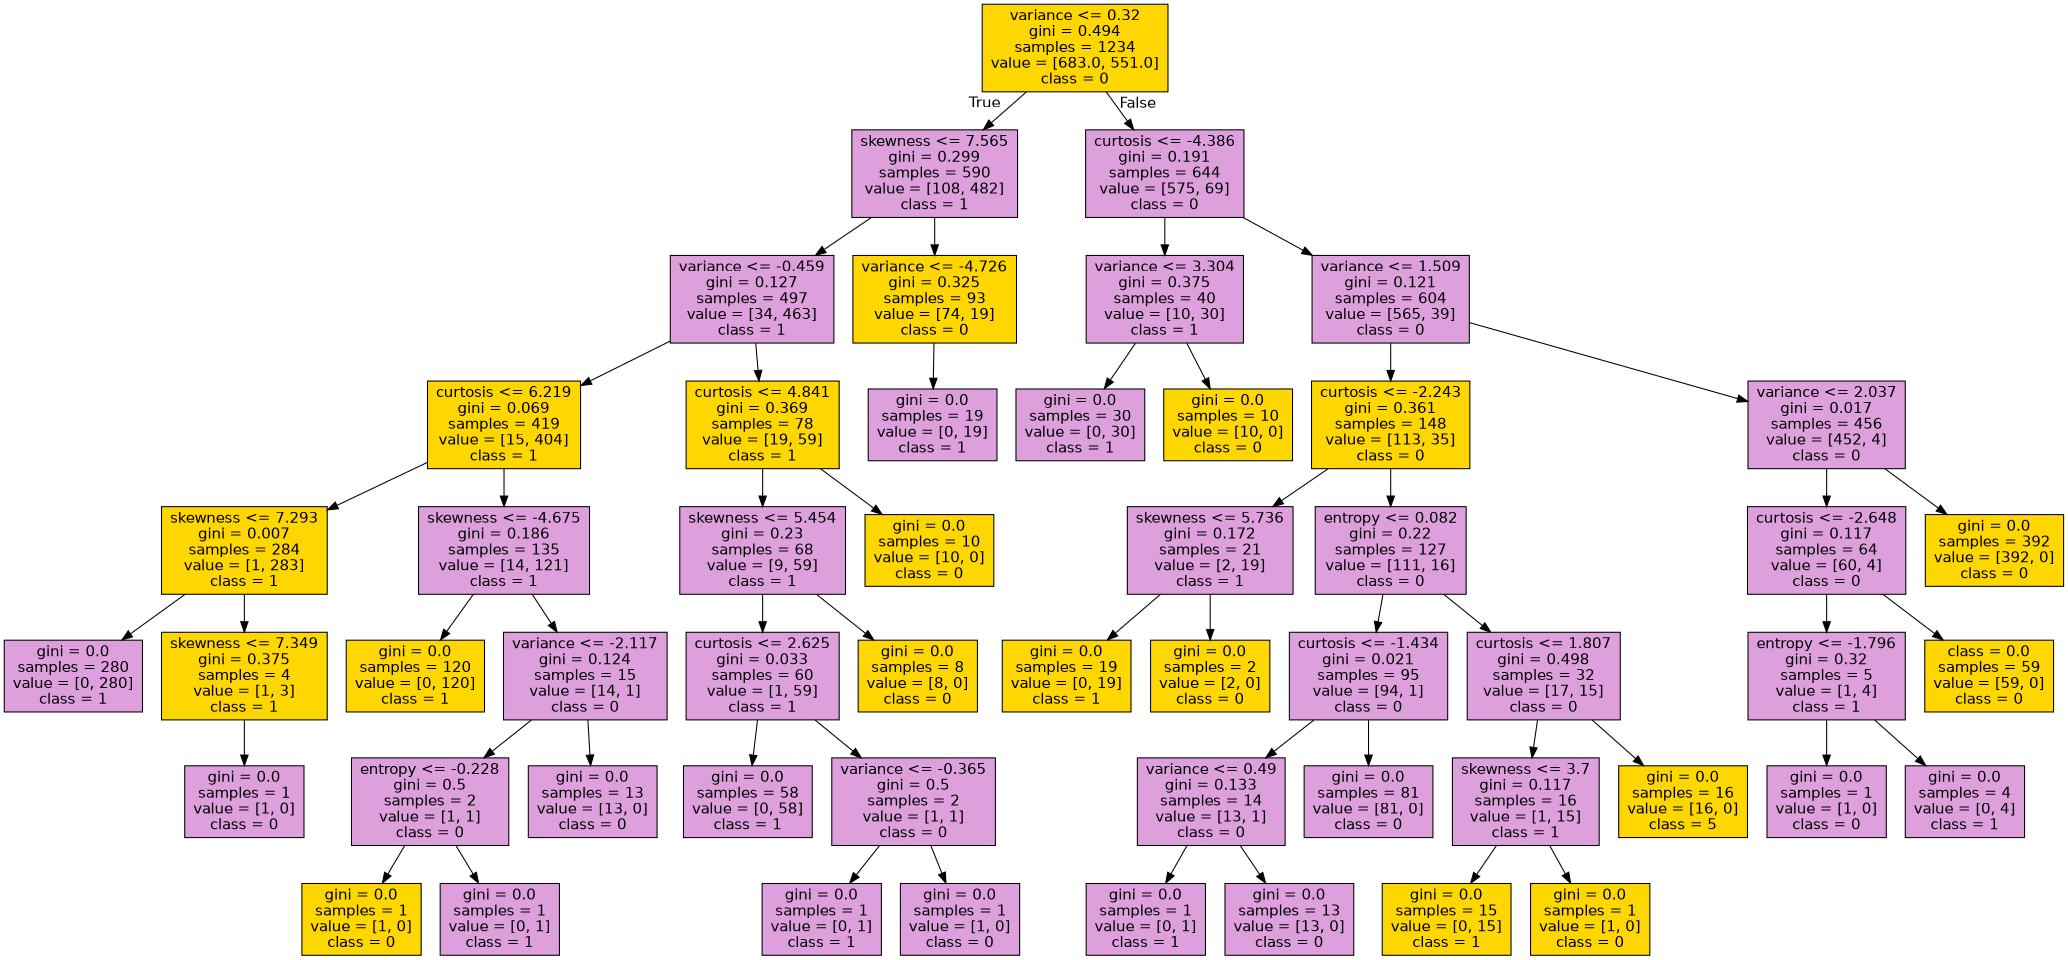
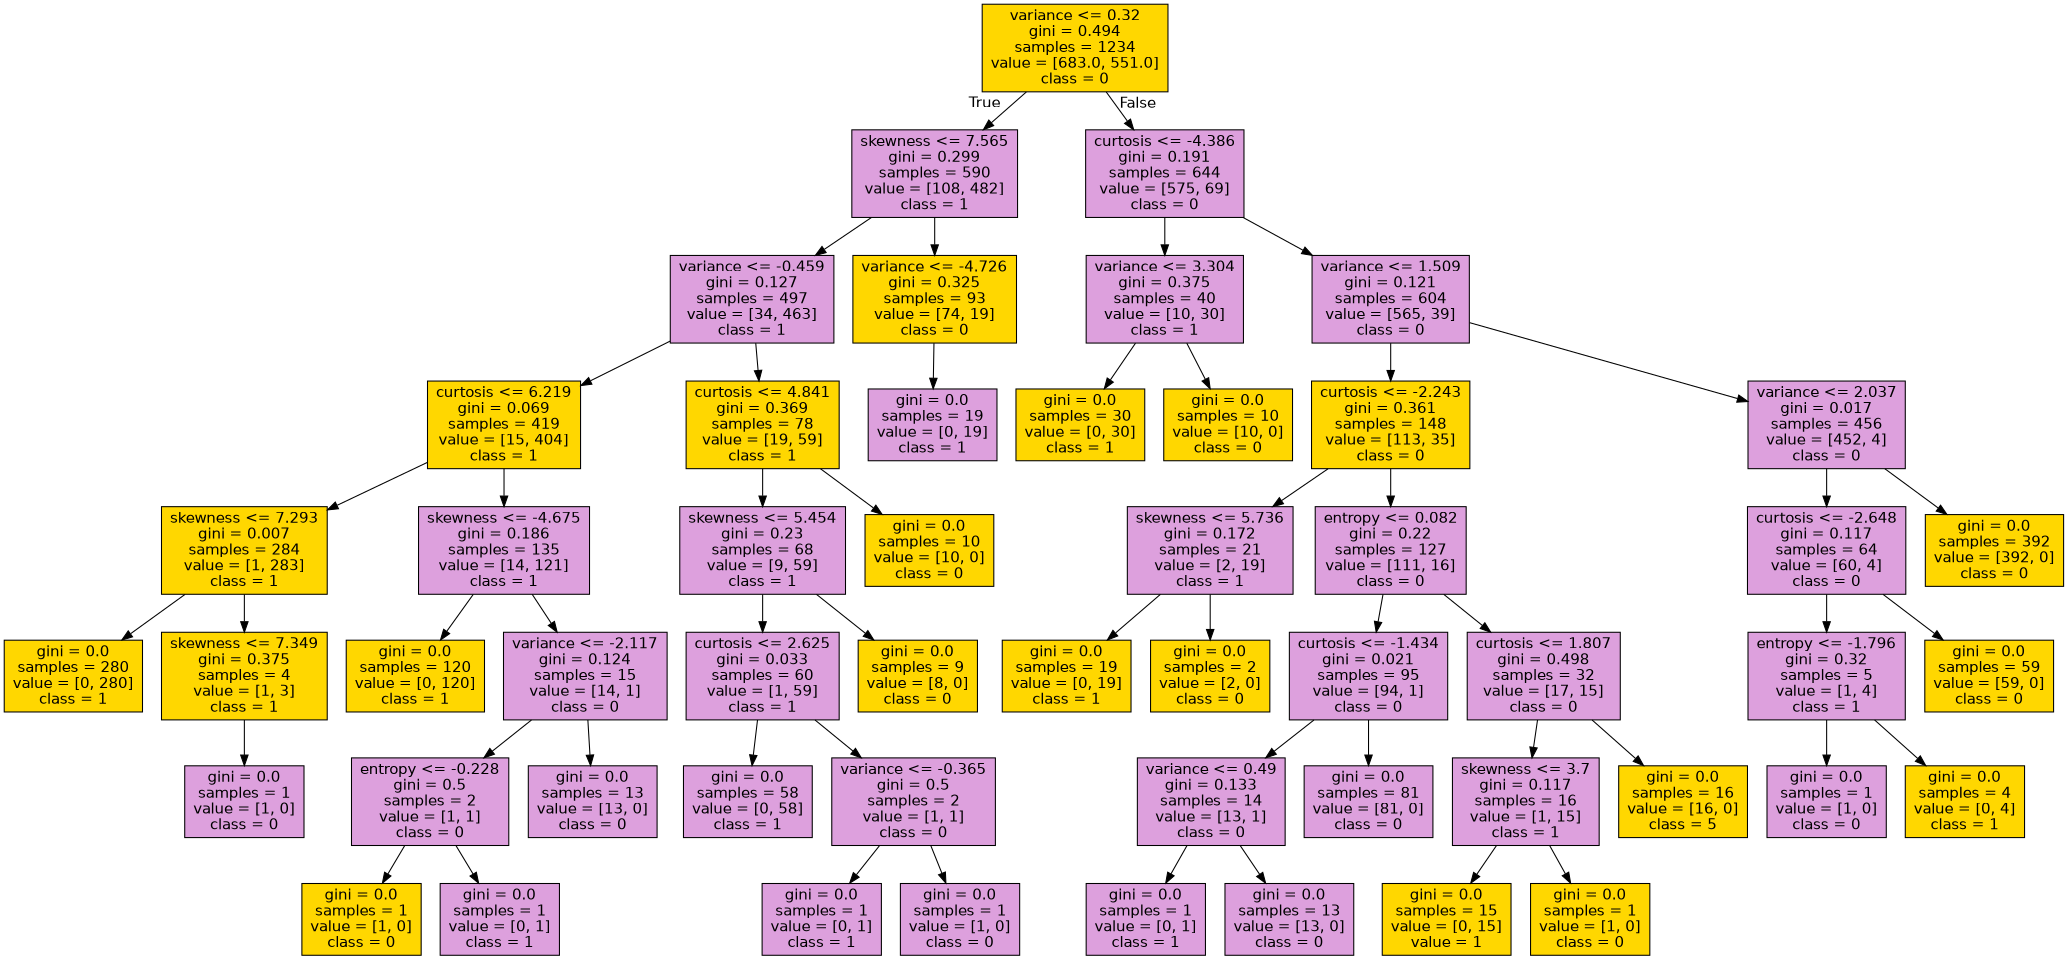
node "gini = 0.0 samples = 30 value = [0, 30] class = 1": fillcolor plum -> gold
node "gini = 0.0 samples = 280 value = [0, 280] class = 1": fillcolor plum -> gold
node "gini = 0.0 samples = 8 value = [8, 0] class = 0": label "gini = 0.0 samples = 8 value = [8, 0] class = 0" -> "gini = 0.0 samples = 9 value = [8, 0] class = 0"
node "class = 0.0 samples = 59 value = [59, 0] class = 0": label "class = 0.0 samples = 59 value = [59, 0] class = 0" -> "gini = 0.0 samples = 59 value = [59, 0] class = 0"
node "gini = 0.0 samples = 4 value = [0, 4] class = 1": fillcolor plum -> gold
node "gini = 0.0 samples = 15 value = [0, 15] class = 1": label "gini = 0.0 samples = 15 value = [0, 15] class = 1" -> "gini = 0.0 samples = 15 value = [0, 15] value = 1"
